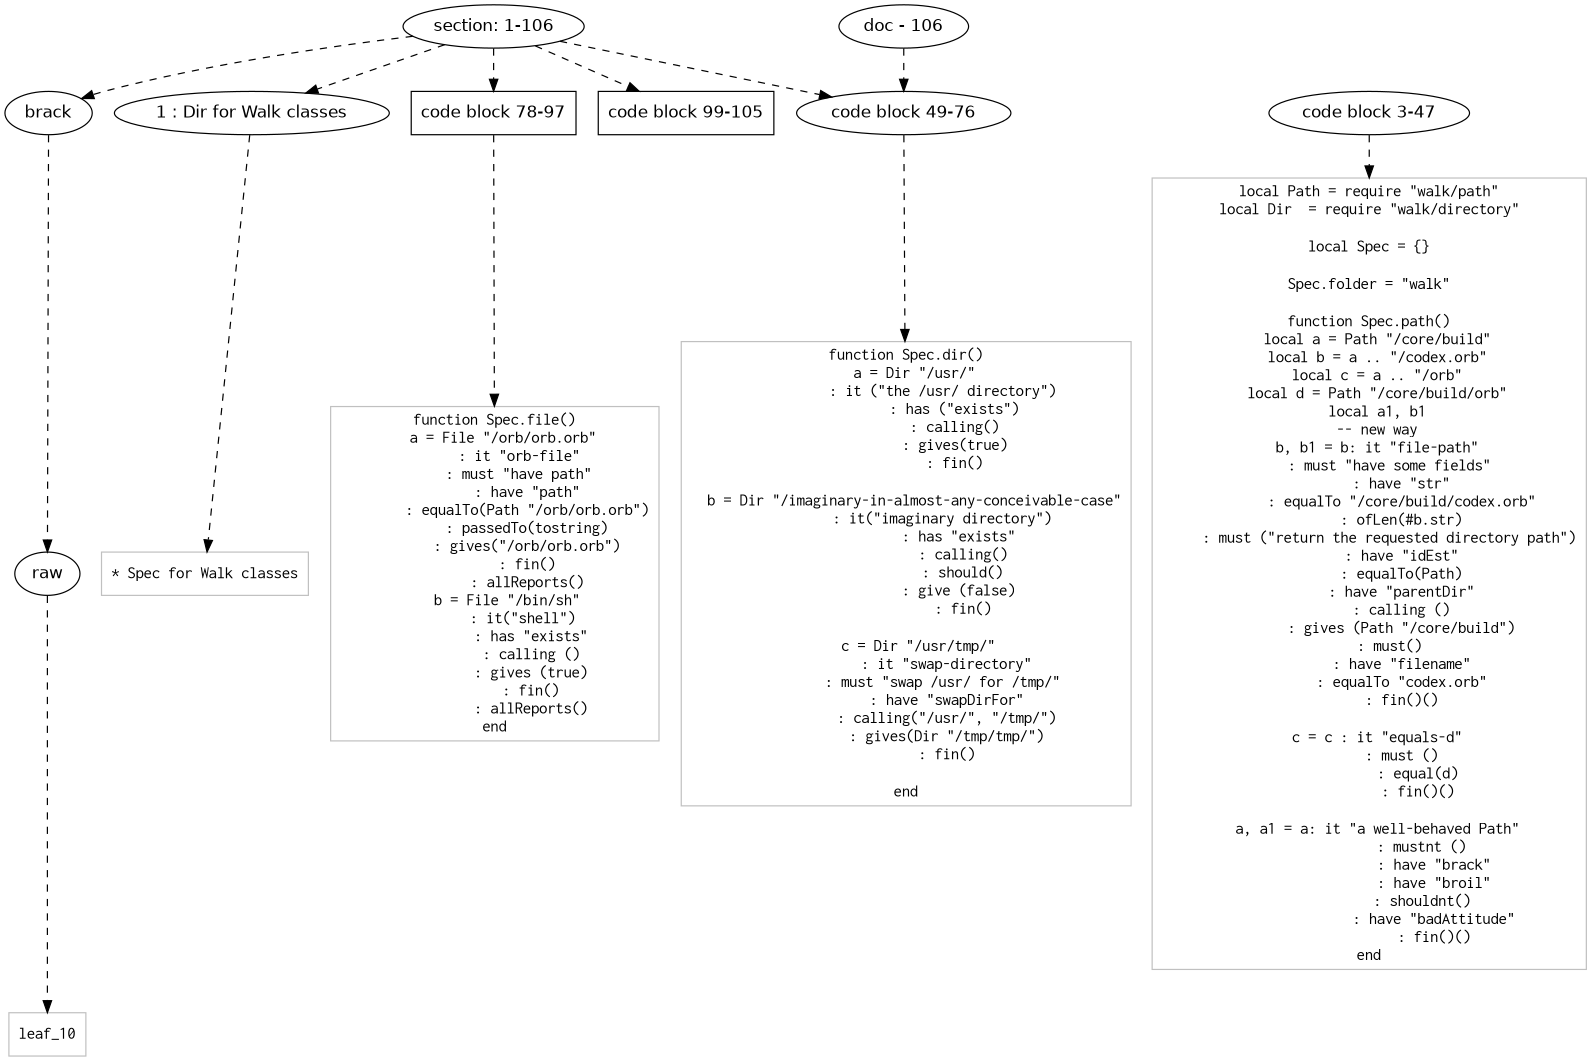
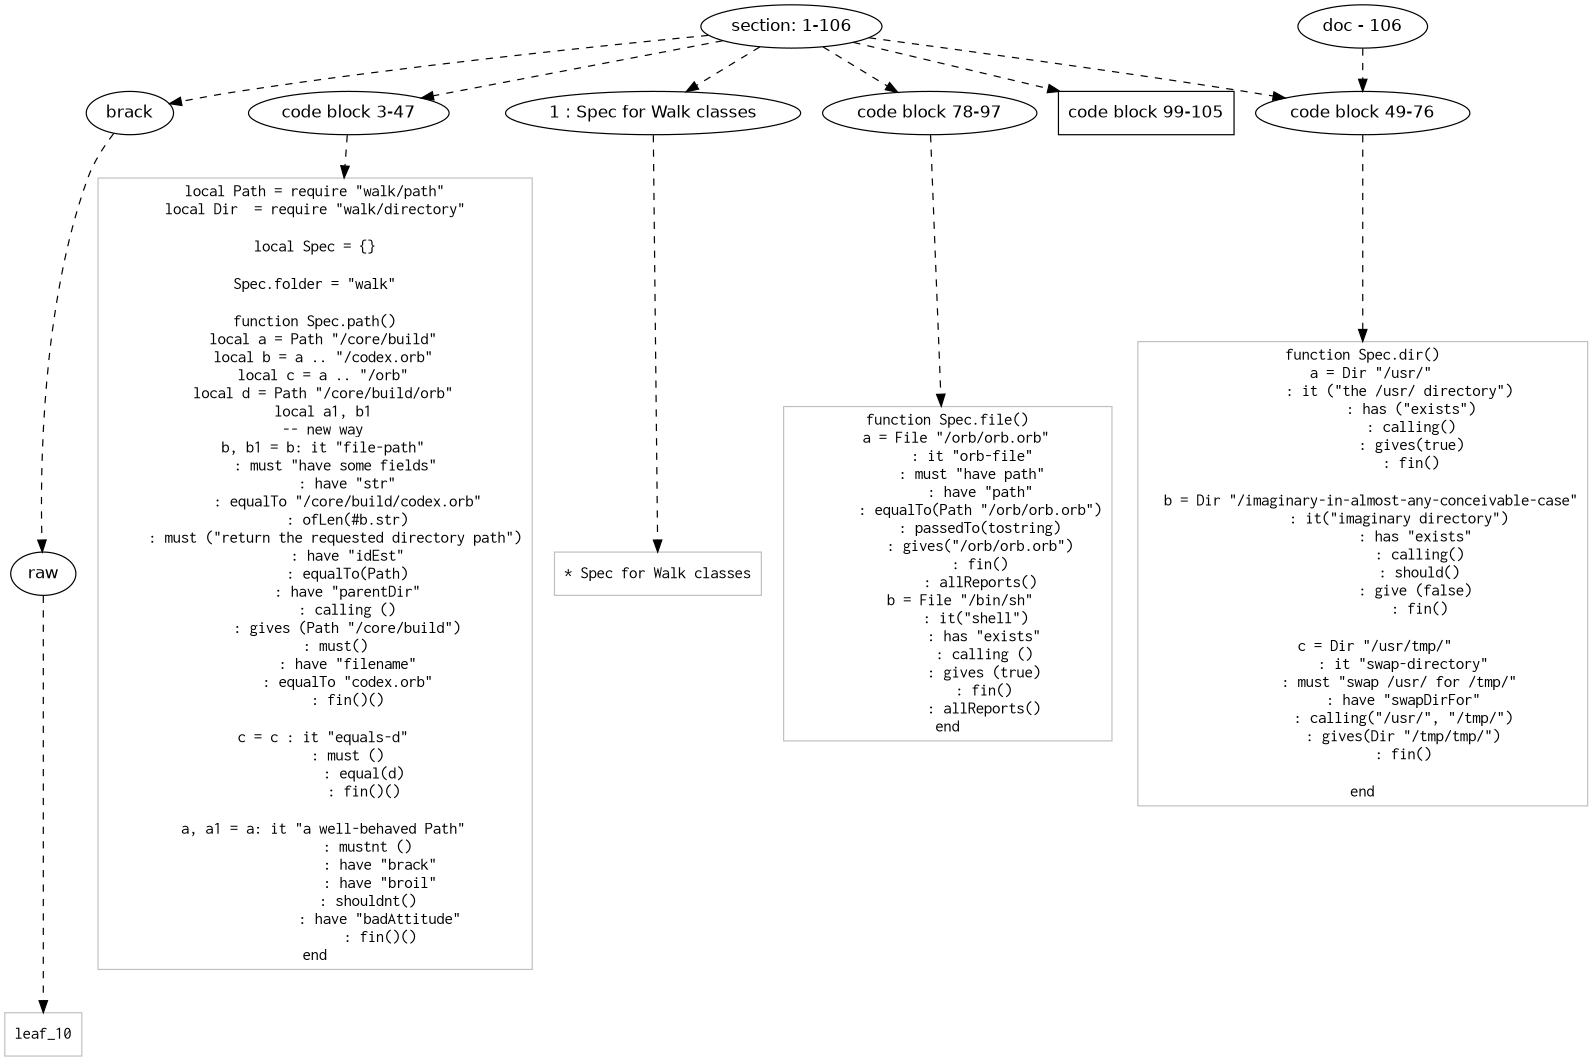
edge "section: 1-106" -> "code block 3-47": added
node "1 : Dir for Walk classes": label "1 : Dir for Walk classes" -> "1 : Spec for Walk classes"
node "code block 78-97": shape box -> ellipse
